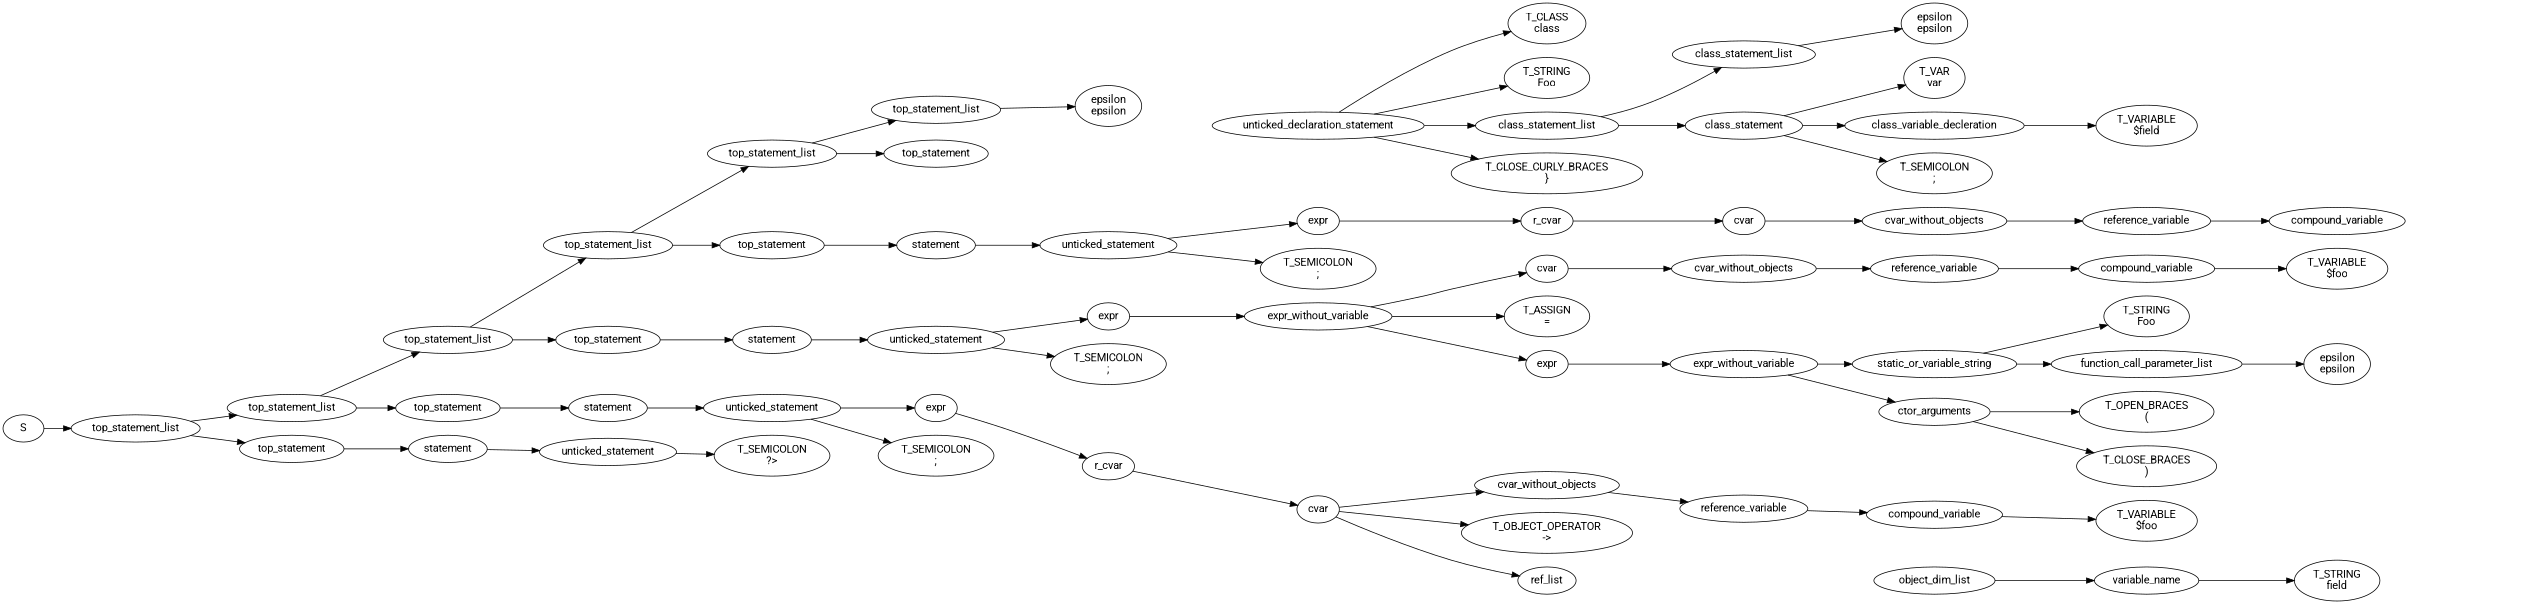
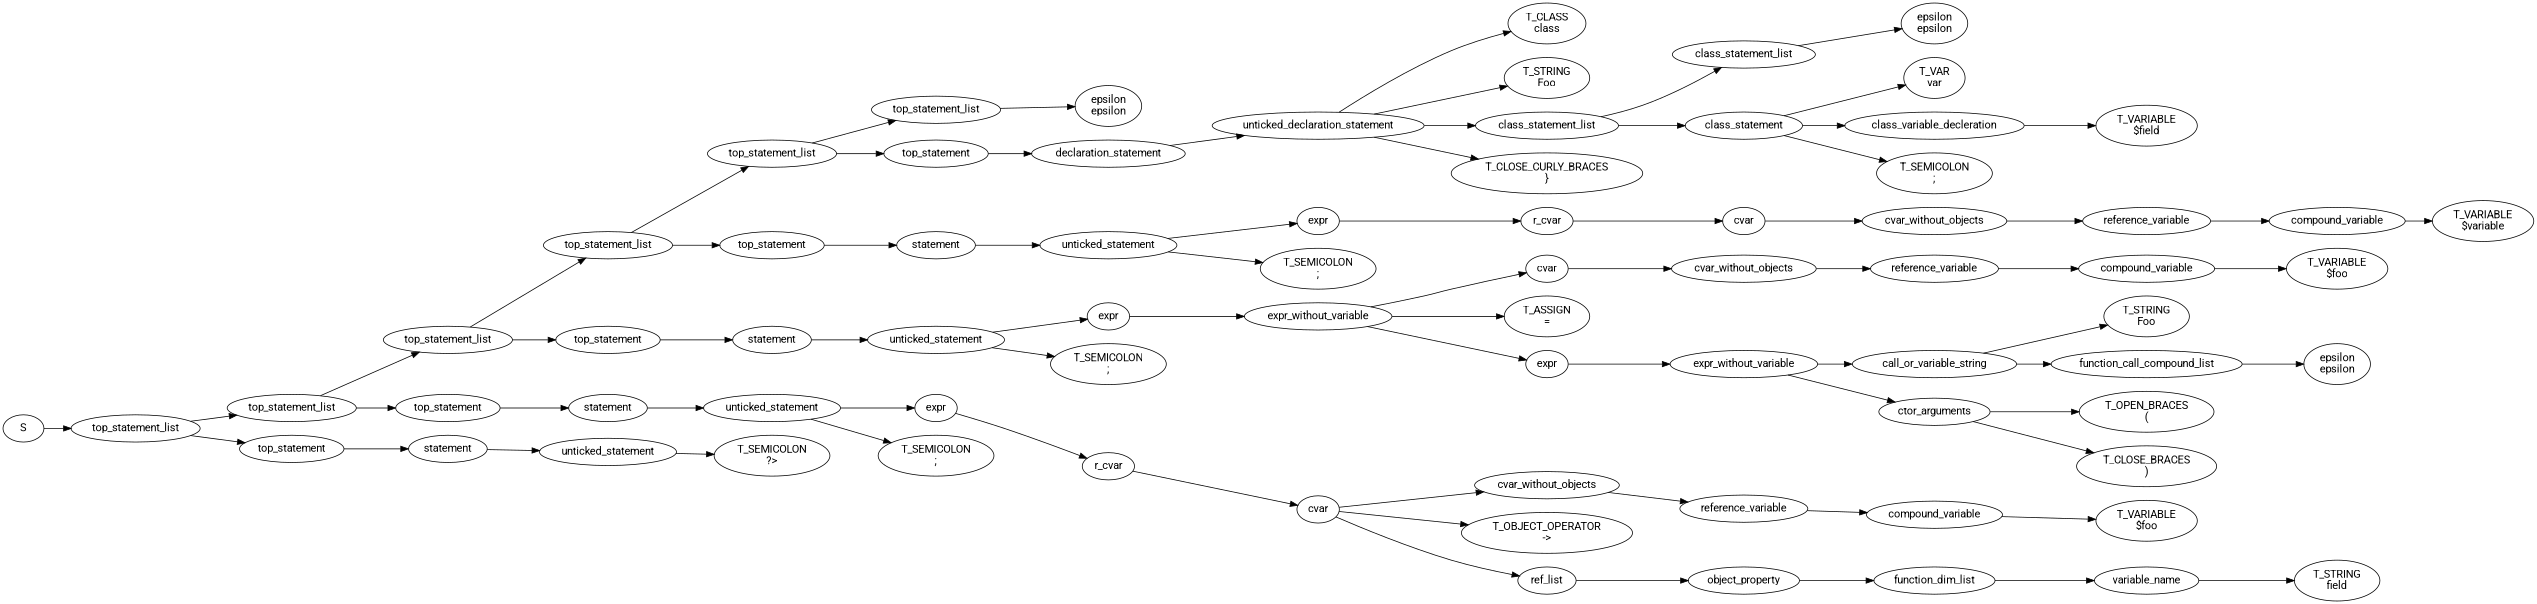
node "declaration_statement": added
node "T_VARIABLE $variable": added
node "static_or_variable_string": label "static_or_variable_string" -> "call_or_variable_string"
node "function_call_parameter_list": label "function_call_parameter_list" -> "function_call_compound_list"
node "object_property": added
node "object_dim_list": label "object_dim_list" -> "function_dim_list"
